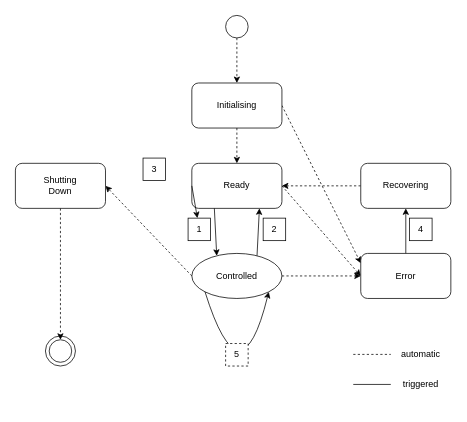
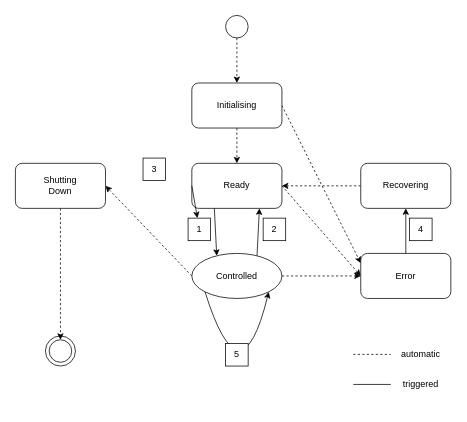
node "5": style dashed -> solid
